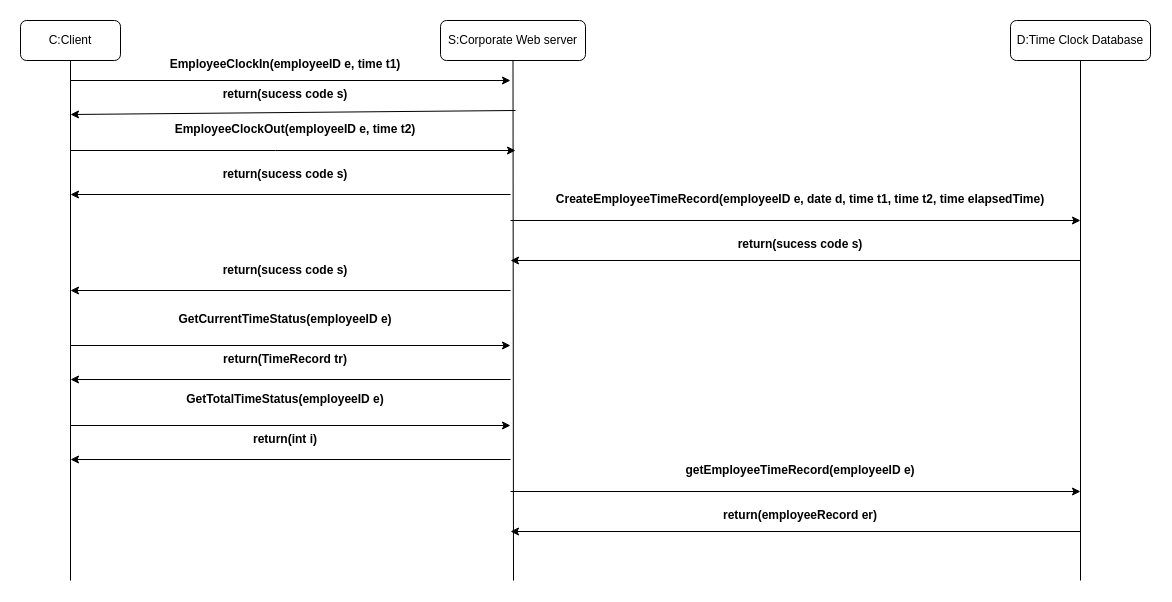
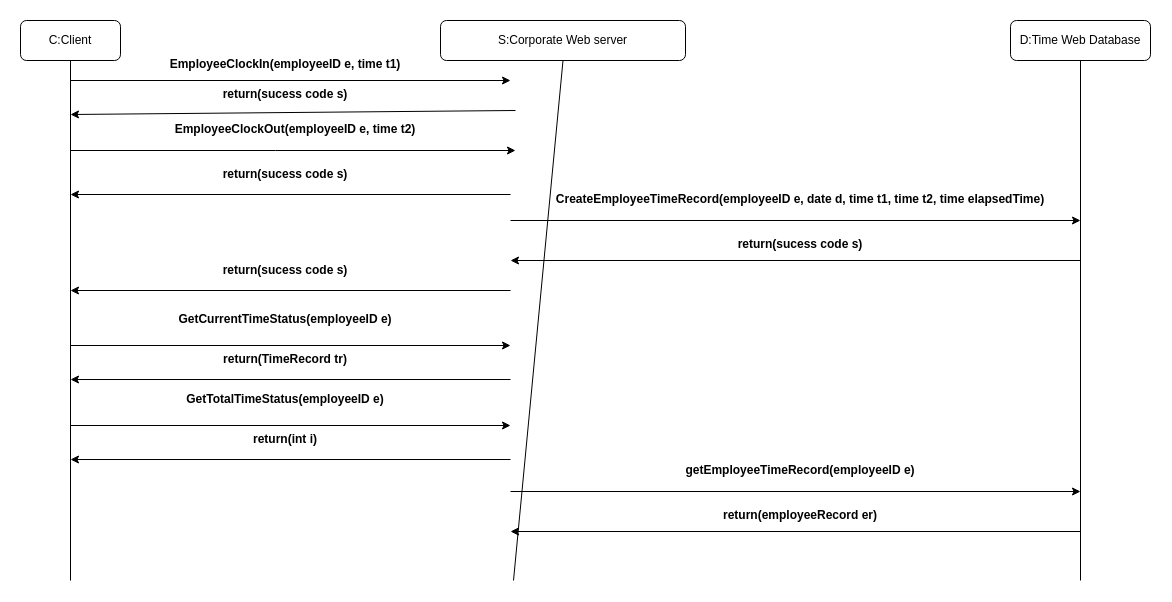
node "S:Corporate Web server": size 145x40 -> 245x40
node "D:Time Clock Database": label "D:Time Clock Database" -> "D:Time Web Database"
